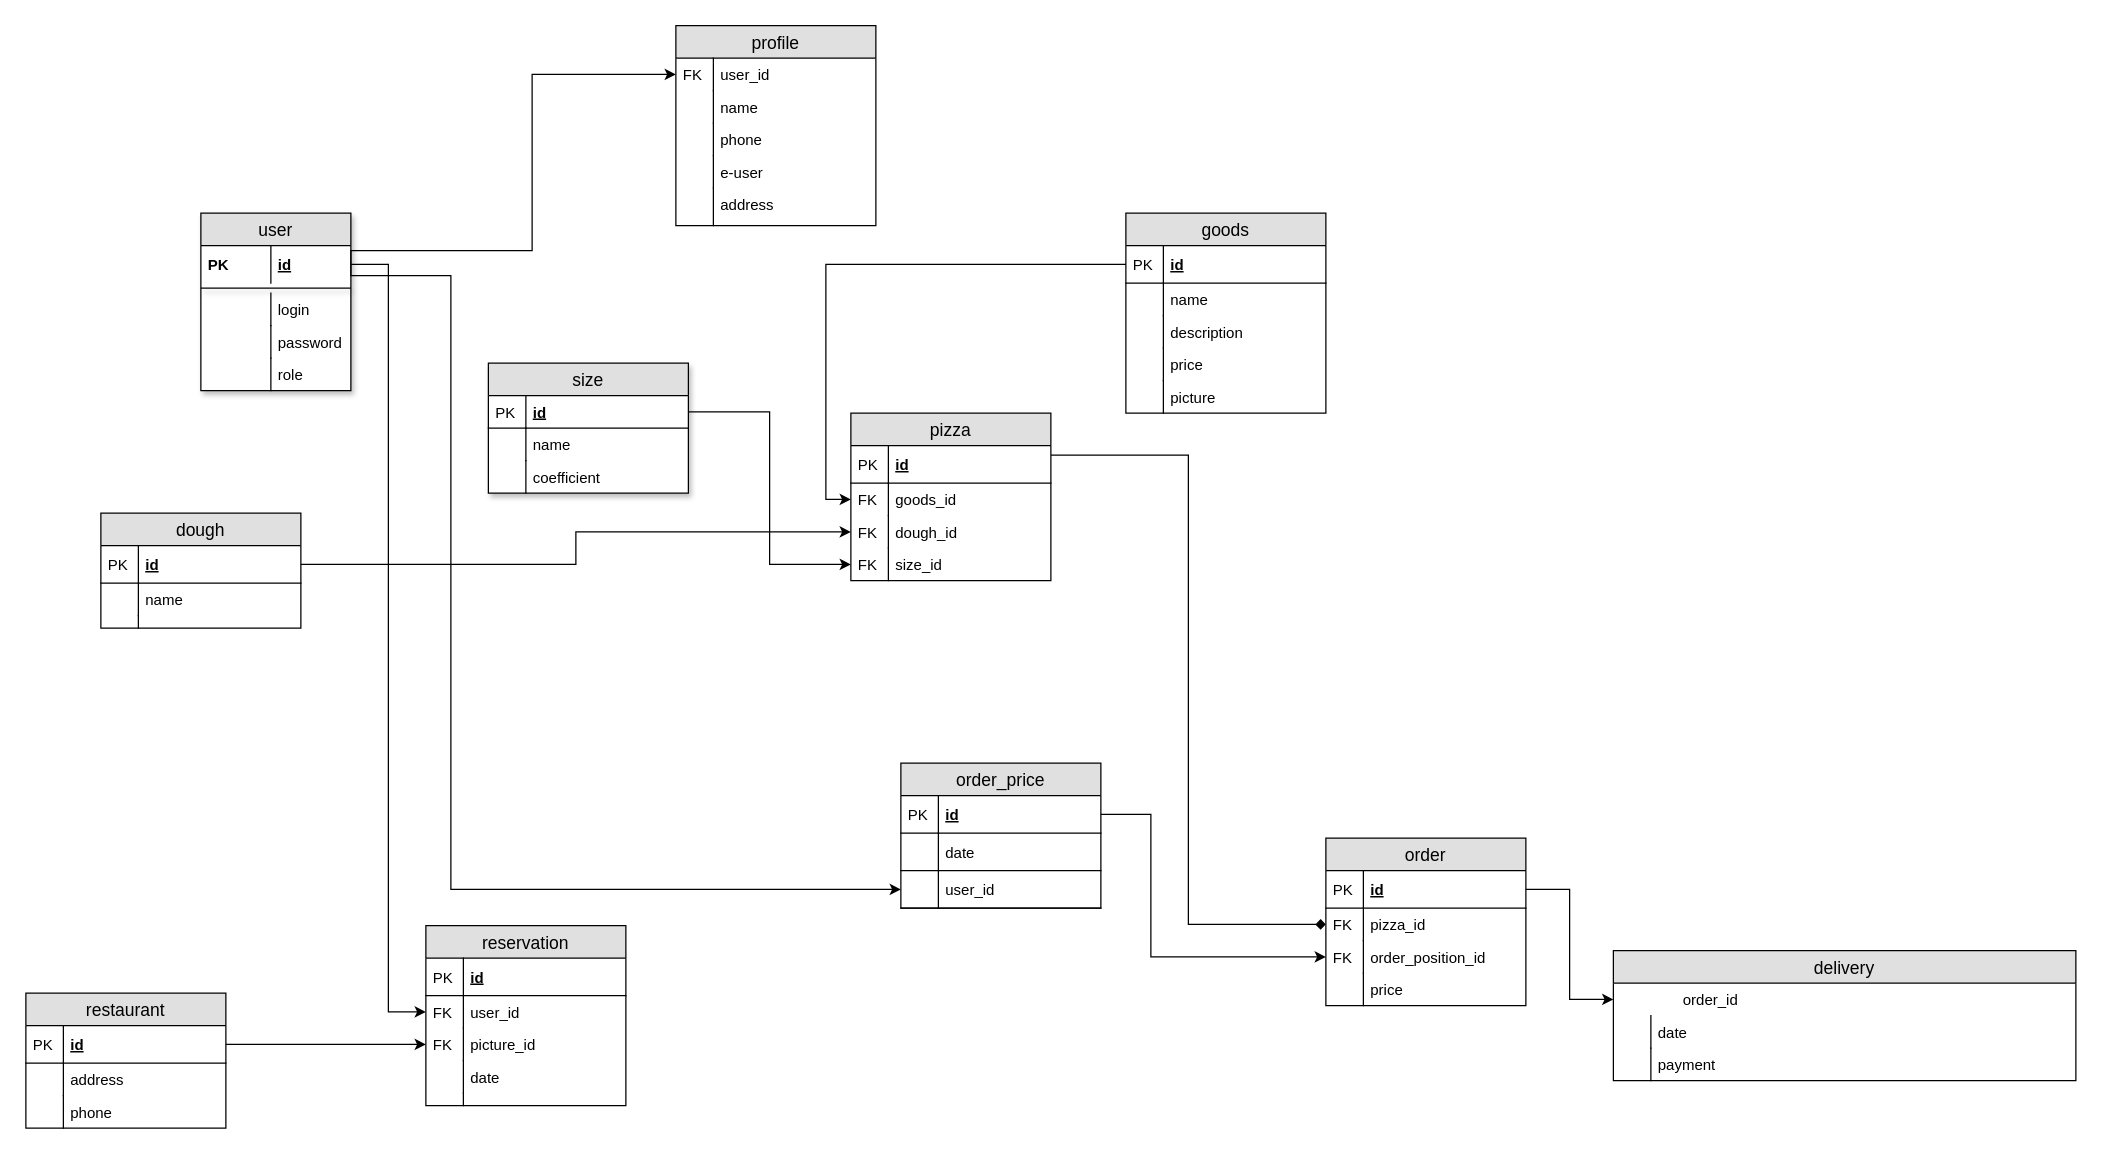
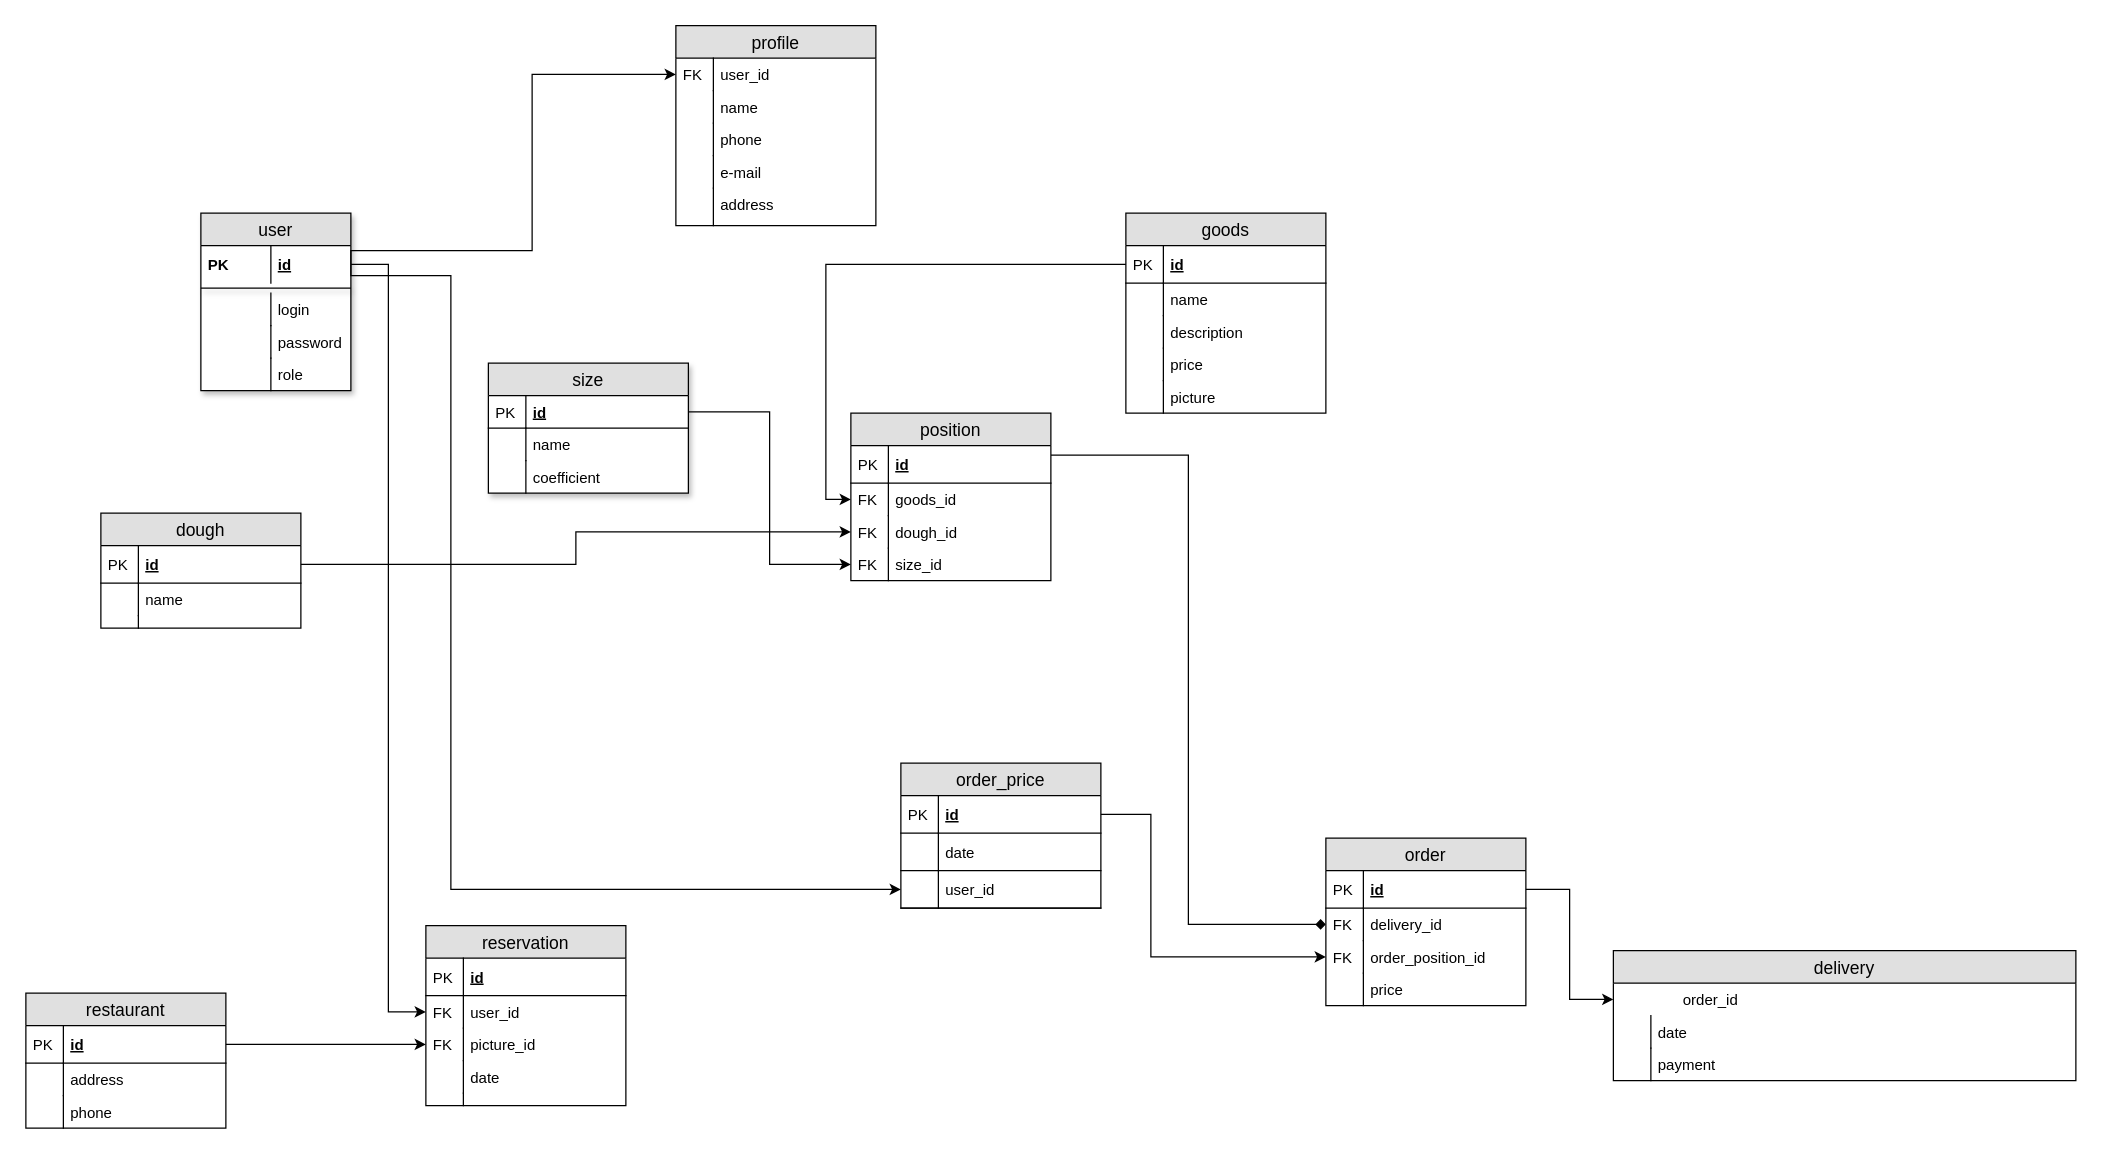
node "e-user": label "e-user" -> "e-mail"
node "pizza": label "pizza" -> "position"
node "pizza_id": label "pizza_id" -> "delivery_id"
